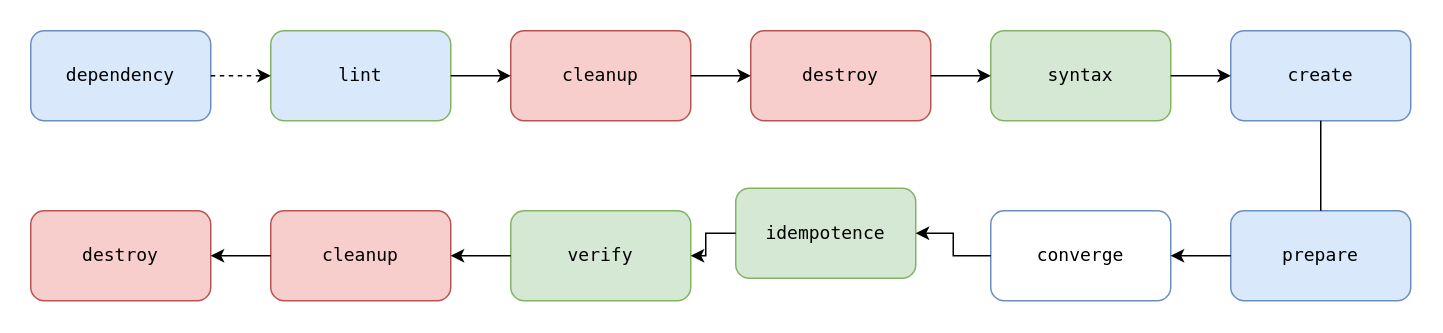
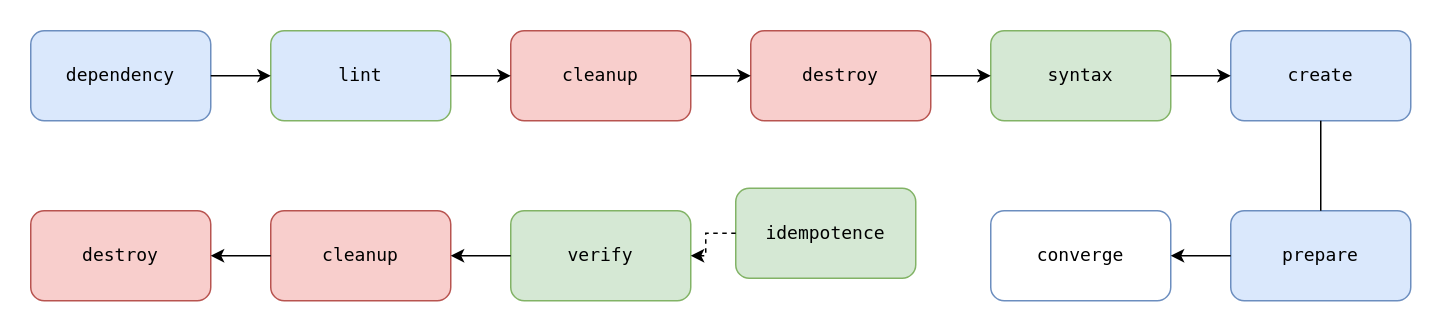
edge "dependency" -> "lint": style dashed -> solid
edge "idempotence" -> "verify": style solid -> dashed
edge "converge" -> "idempotence": removed
